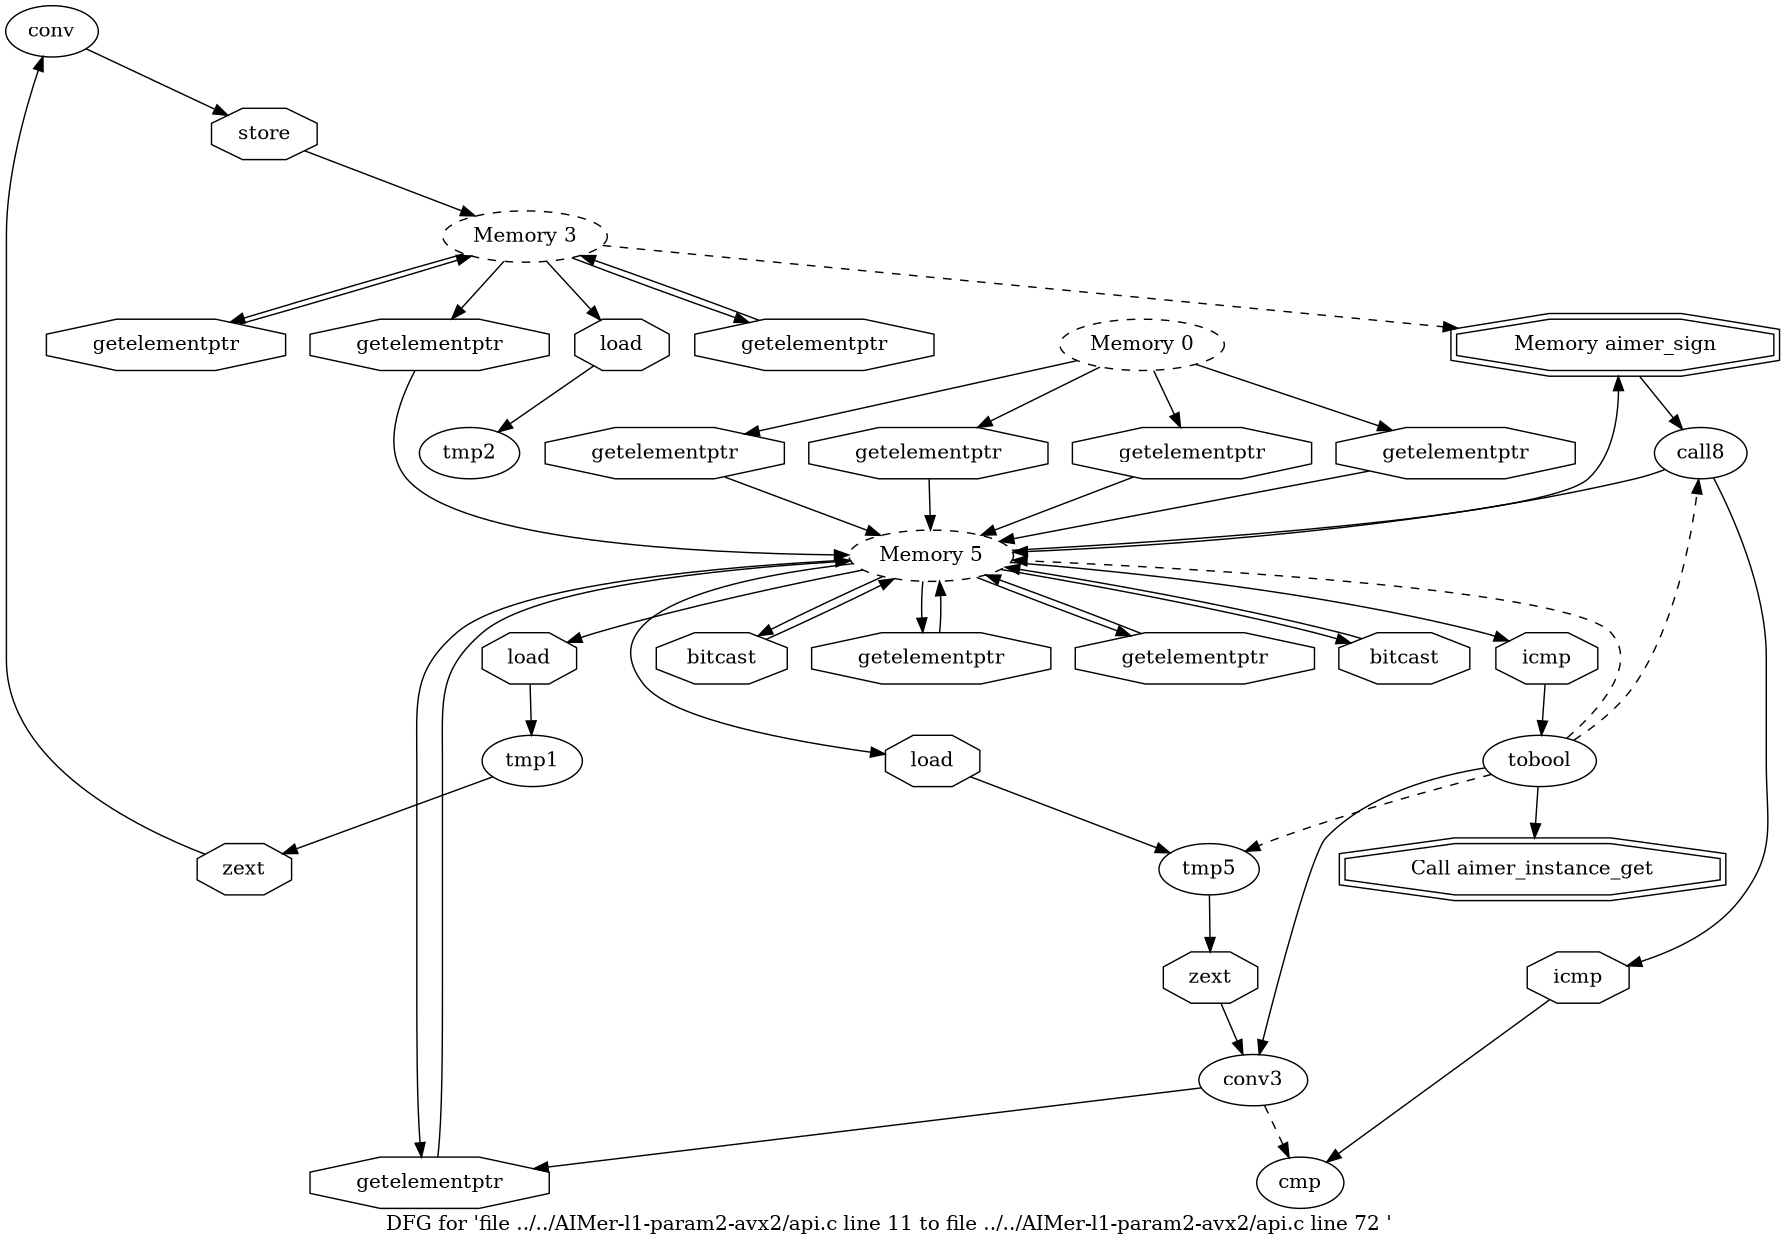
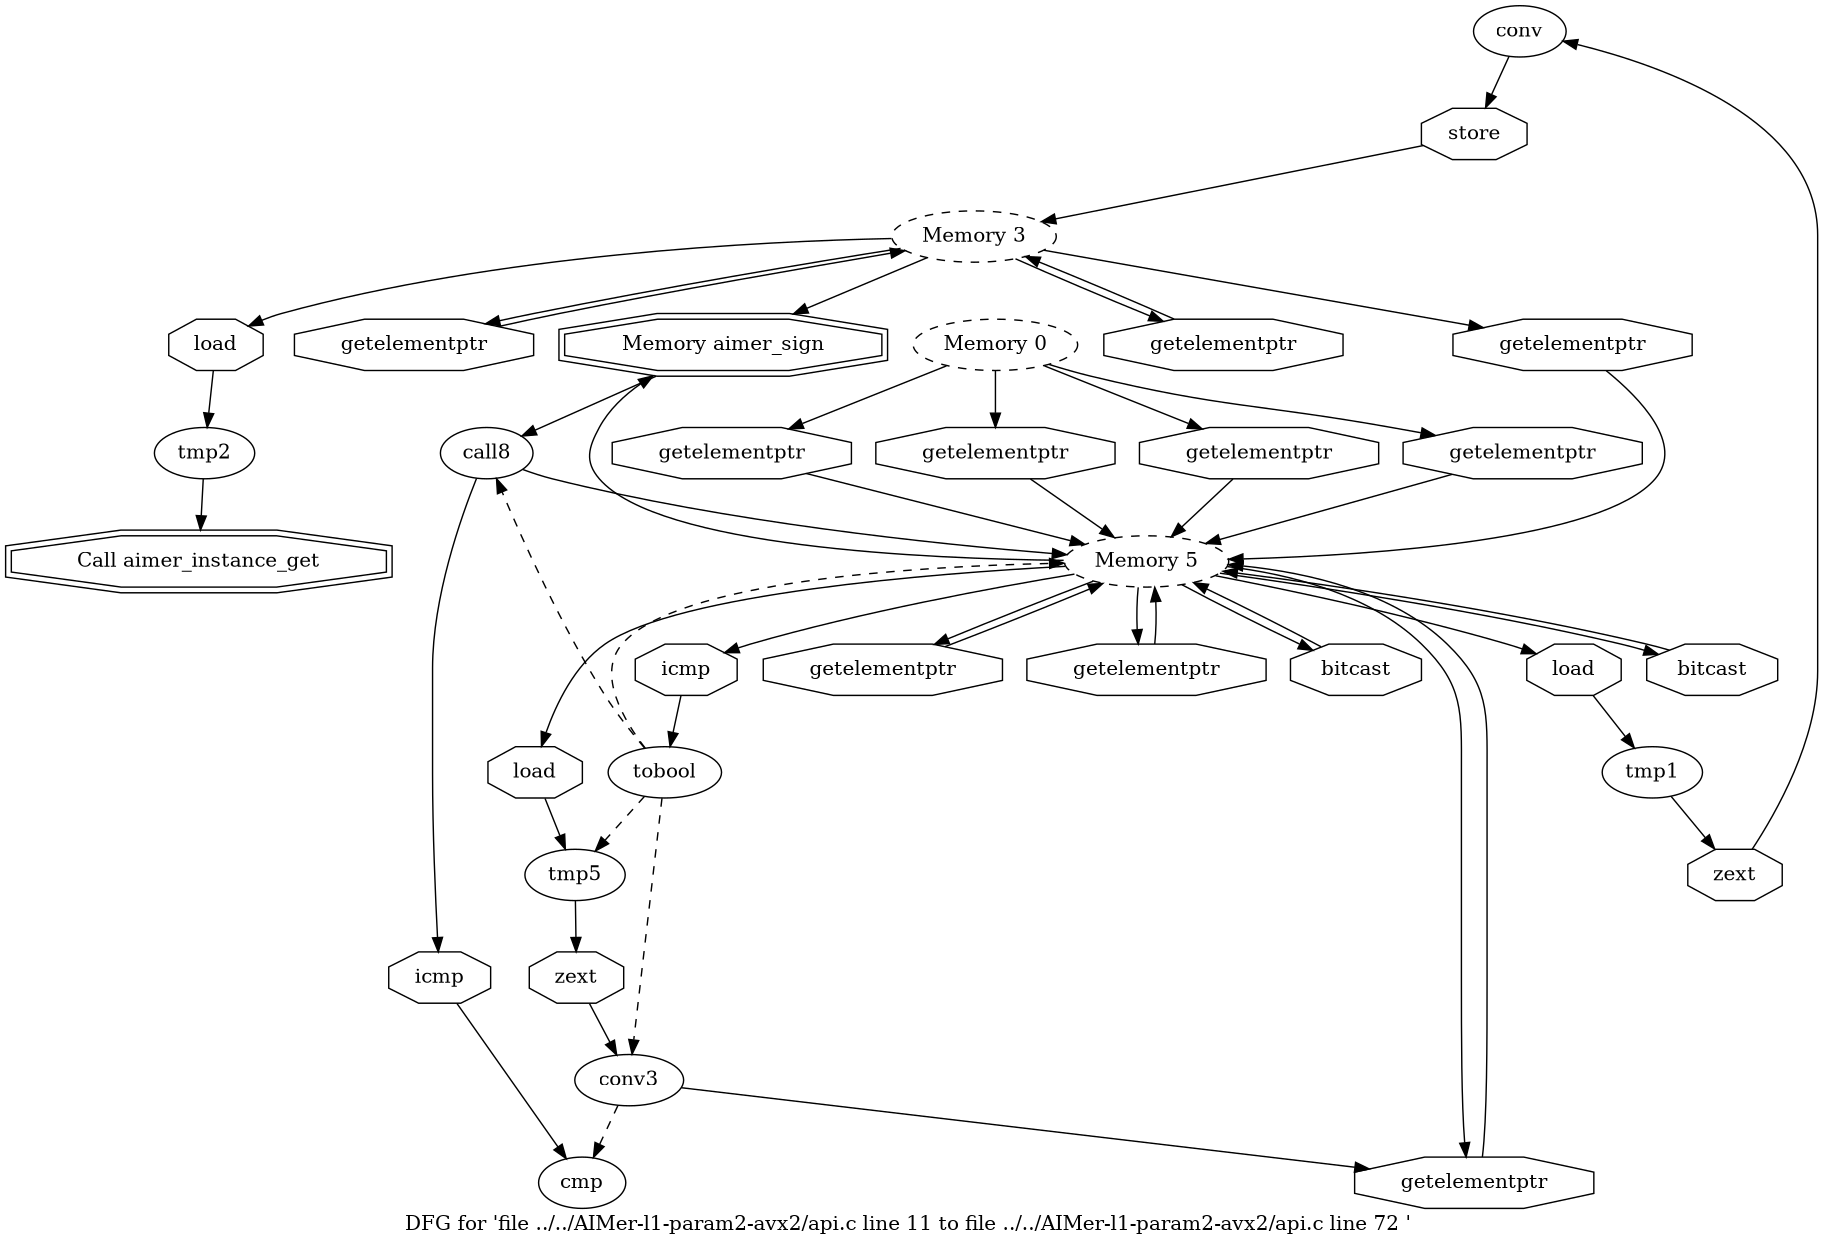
edge "Memory 3" -> "Memory aimer_sign": style dashed -> solid
edge "tobool" -> "Call aimer_instance_get": now "tmp2" -> "Call aimer_instance_get"
edge "tobool" -> "conv3": style solid -> dashed
